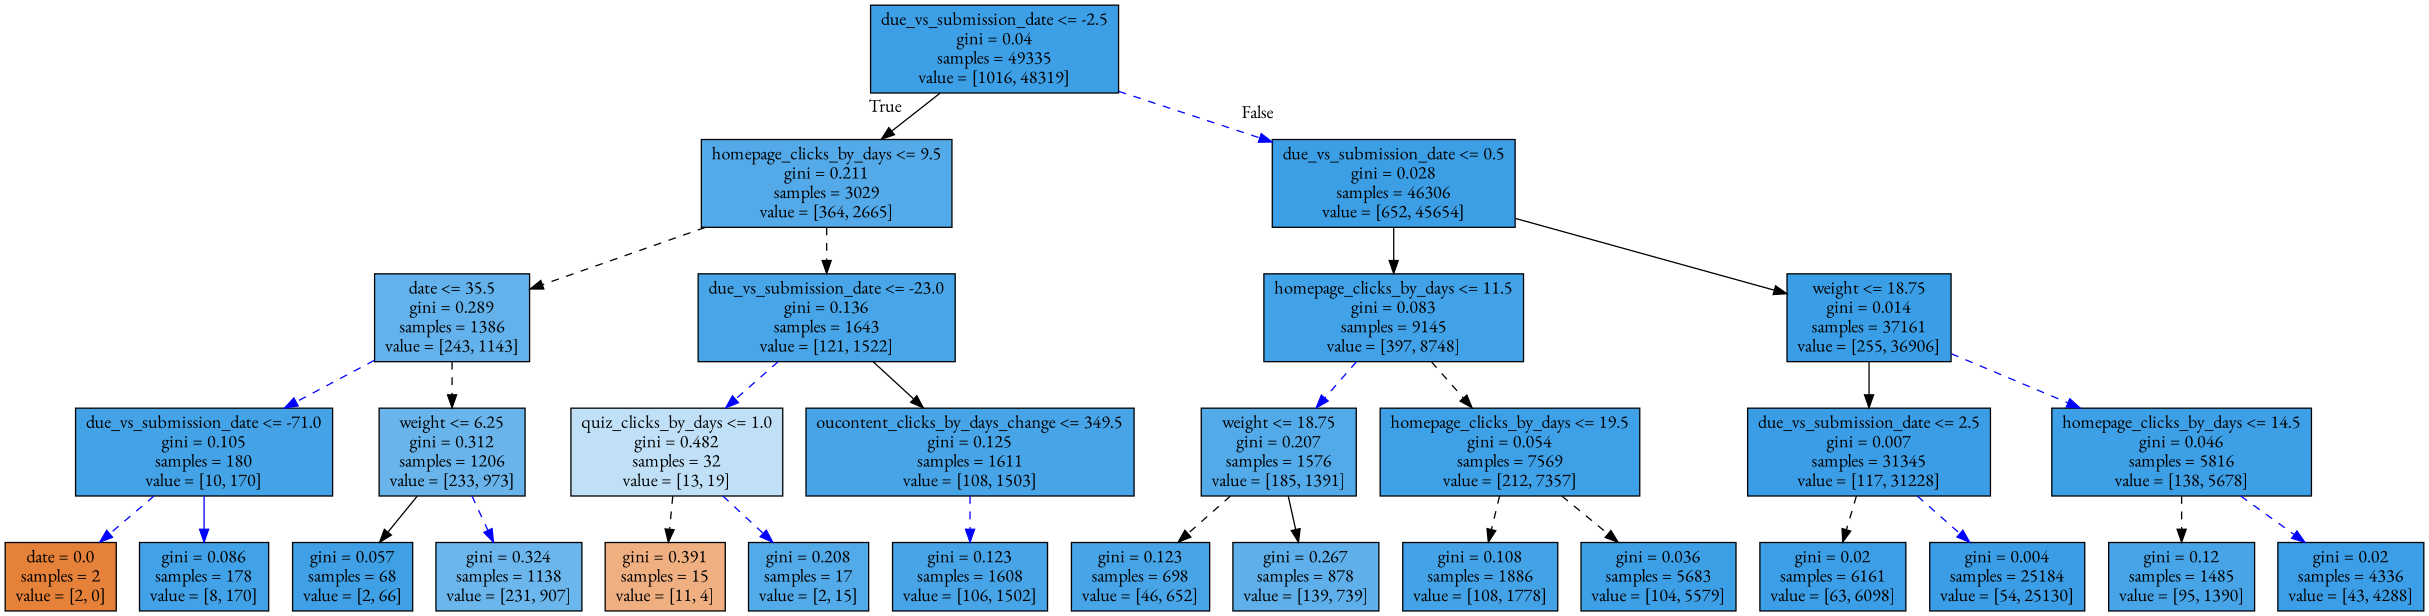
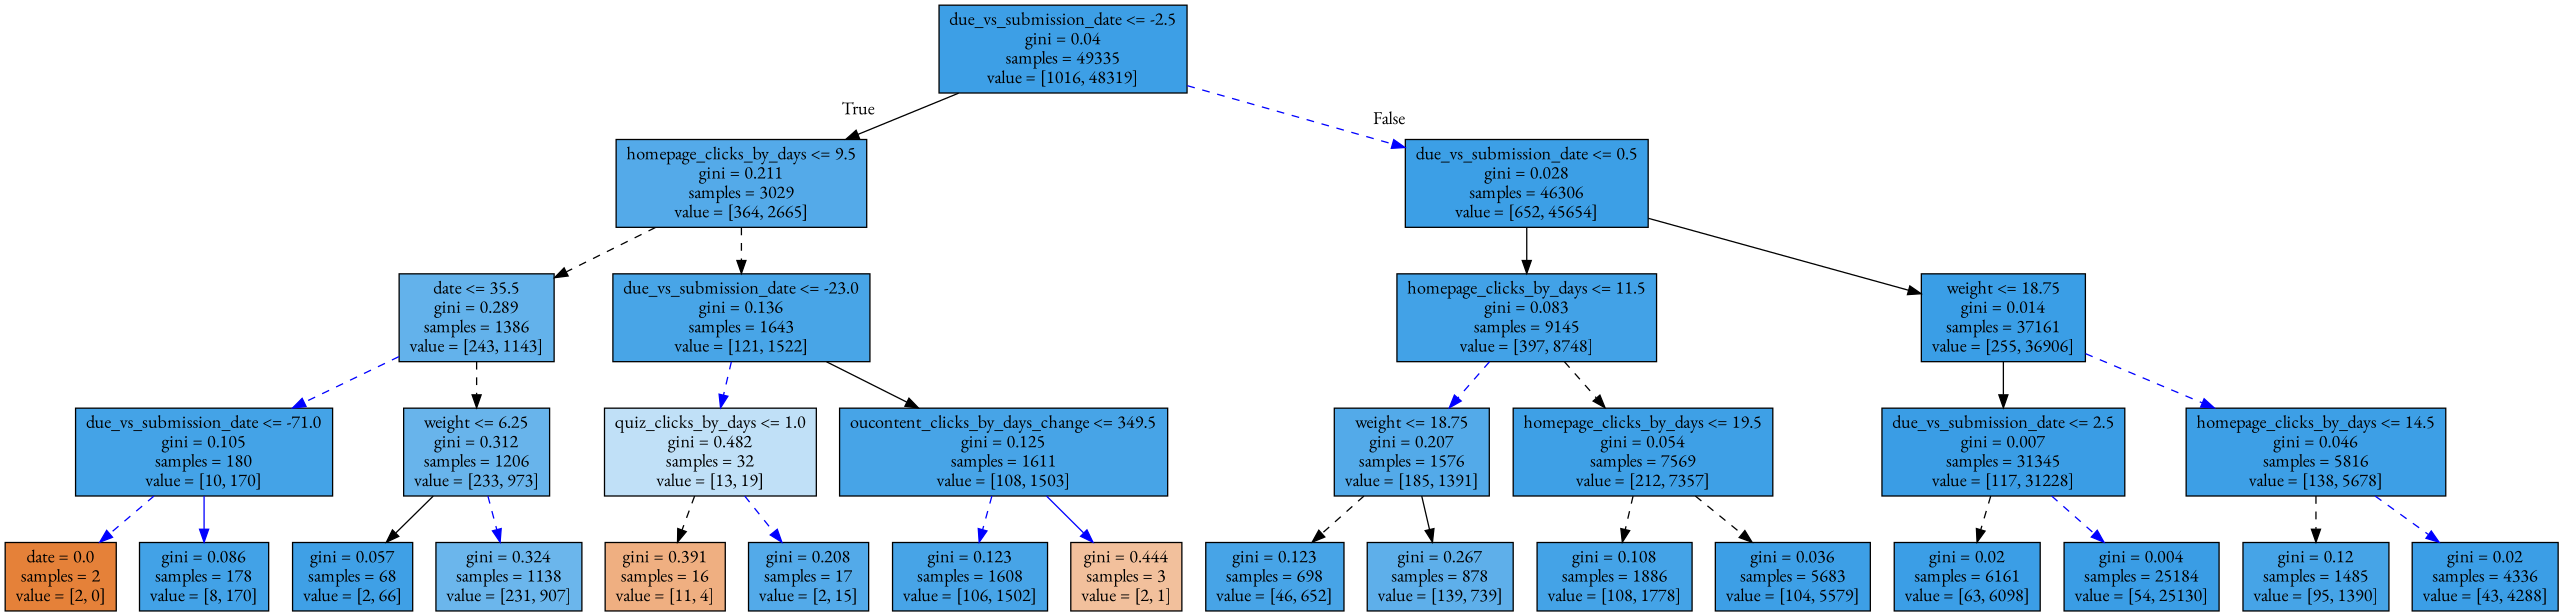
node "gini = 0.391 samples = 15 value = [11, 4]": label "gini = 0.391 samples = 15 value = [11, 4]" -> "gini = 0.391 samples = 16 value = [11, 4]"
node "gini = 0.444 samples = 3 value = [2, 1]": added
